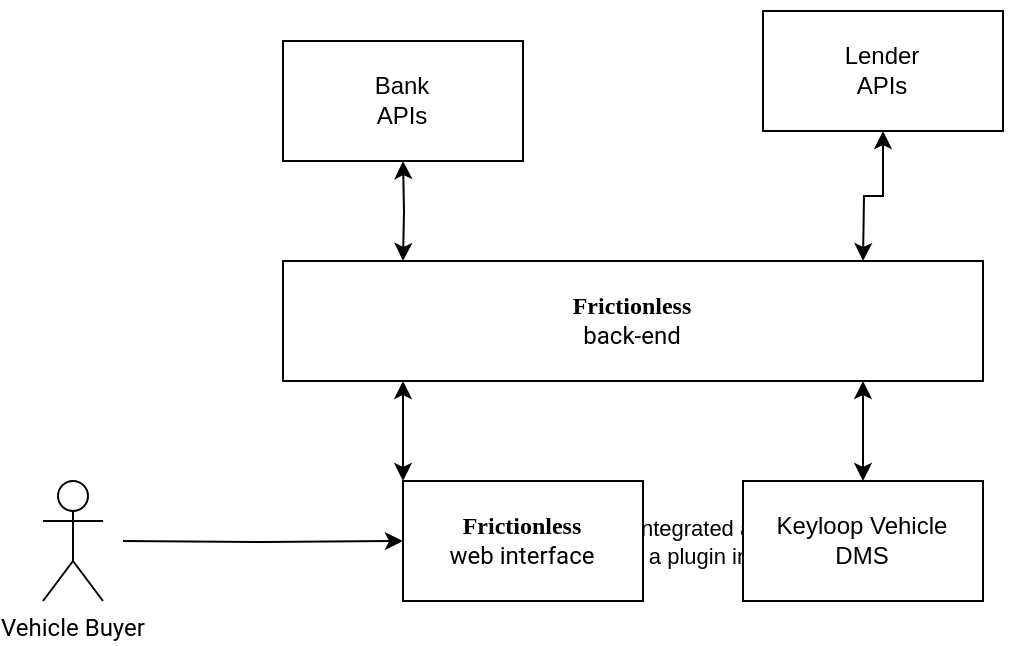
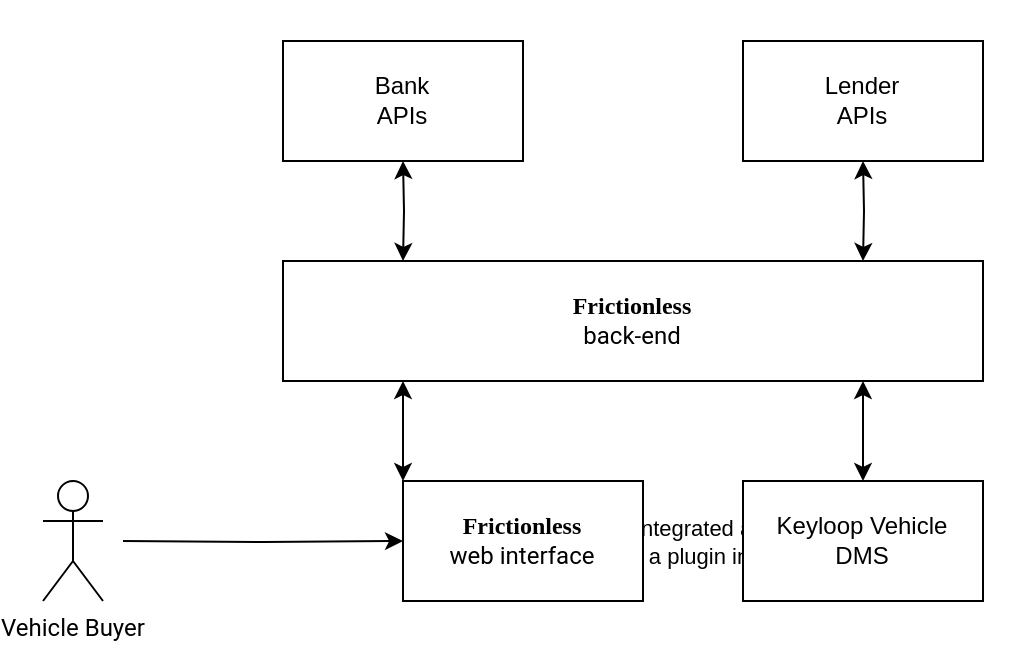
node "Lender APIs": moved (883, 71) -> (863, 101)
